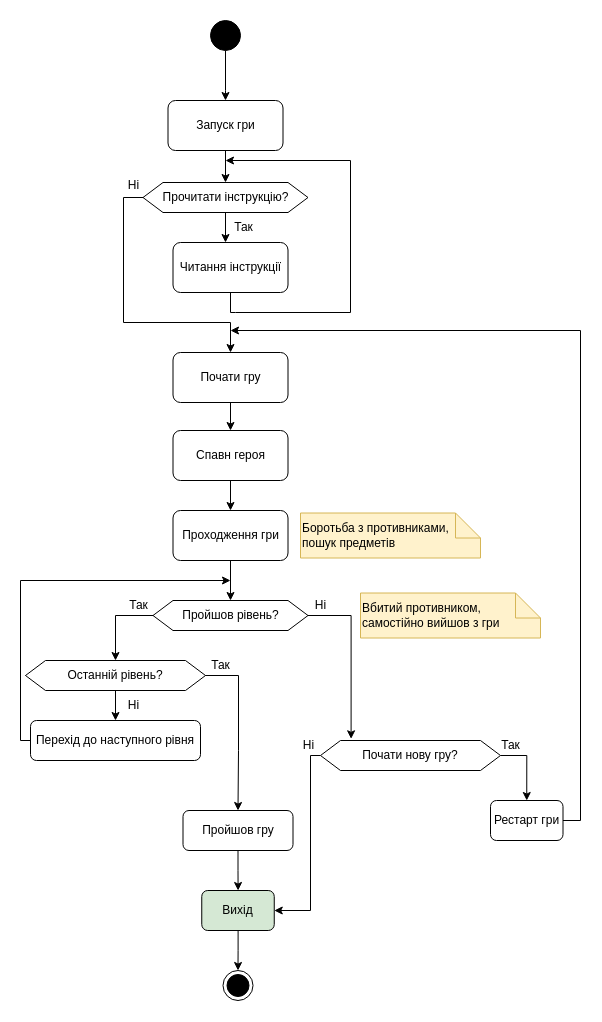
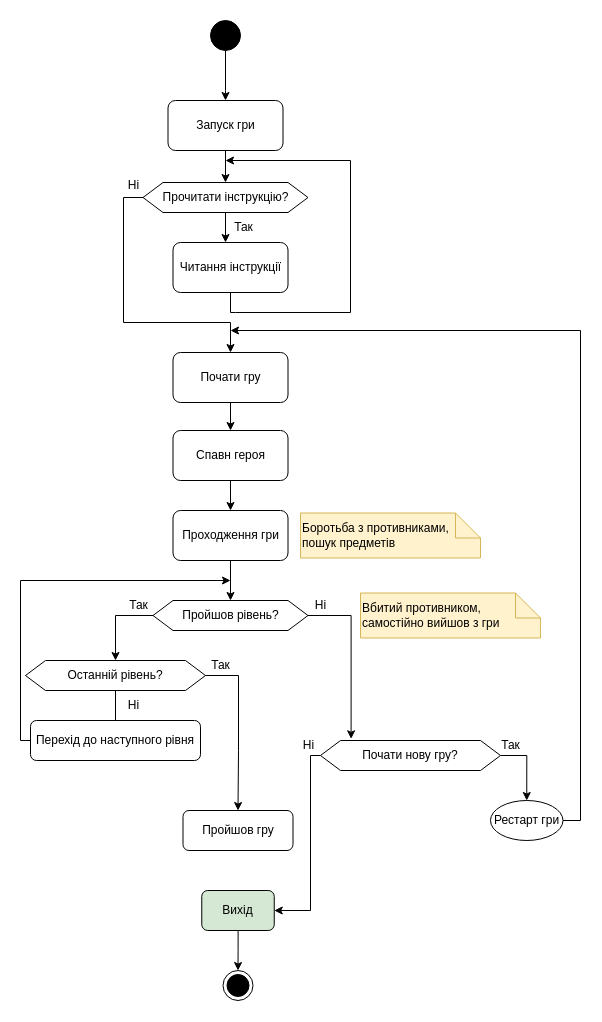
edge "Останній рівень?" -> "Перехід до наступного рівня": arrowhead classic -> none
node "Рестарт гри": shape rounded rectangle -> ellipse
edge "Пройшов гру" -> "Вихід": removed
